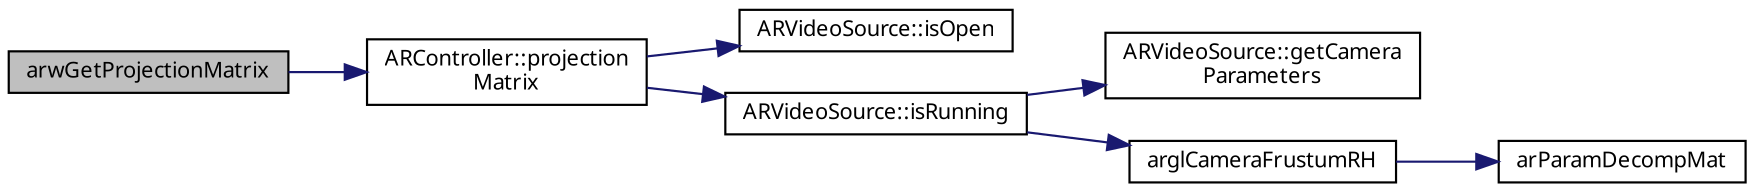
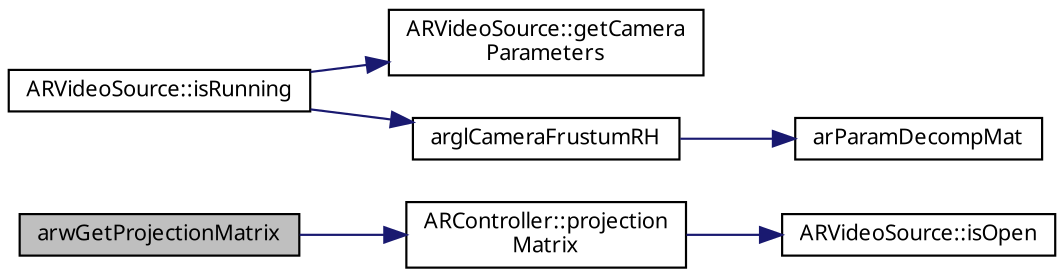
edge "ARController::projection Matrix" -> "ARVideoSource::isRunning": removed
